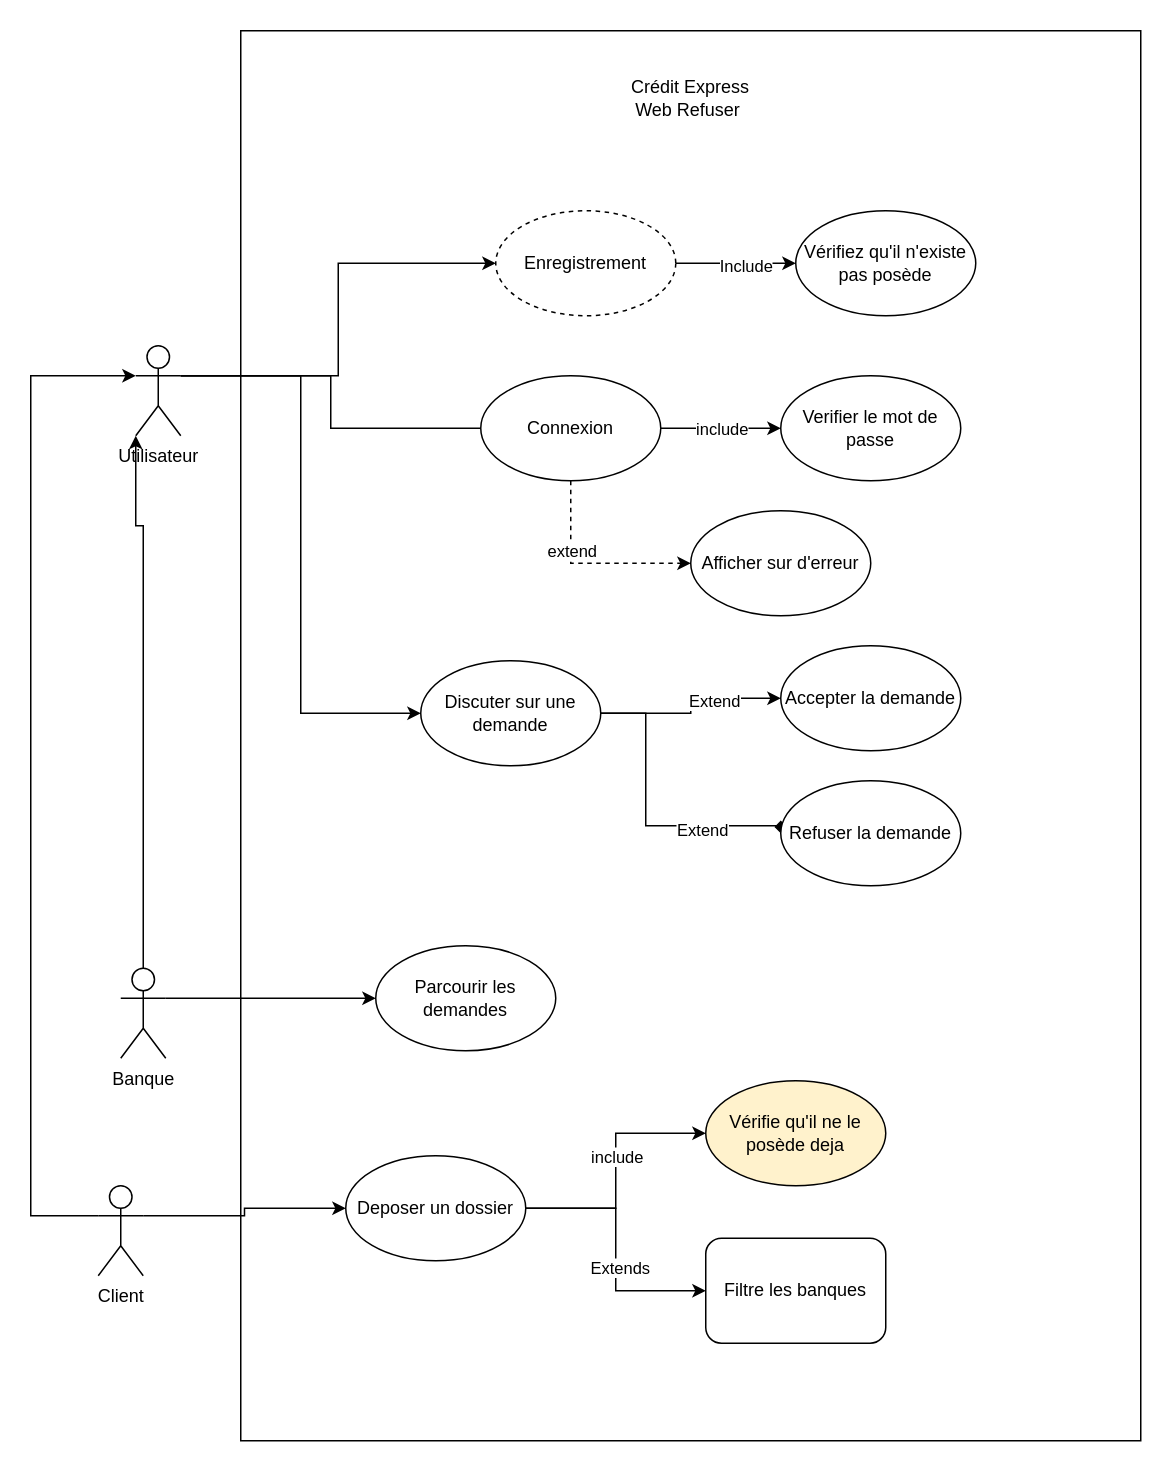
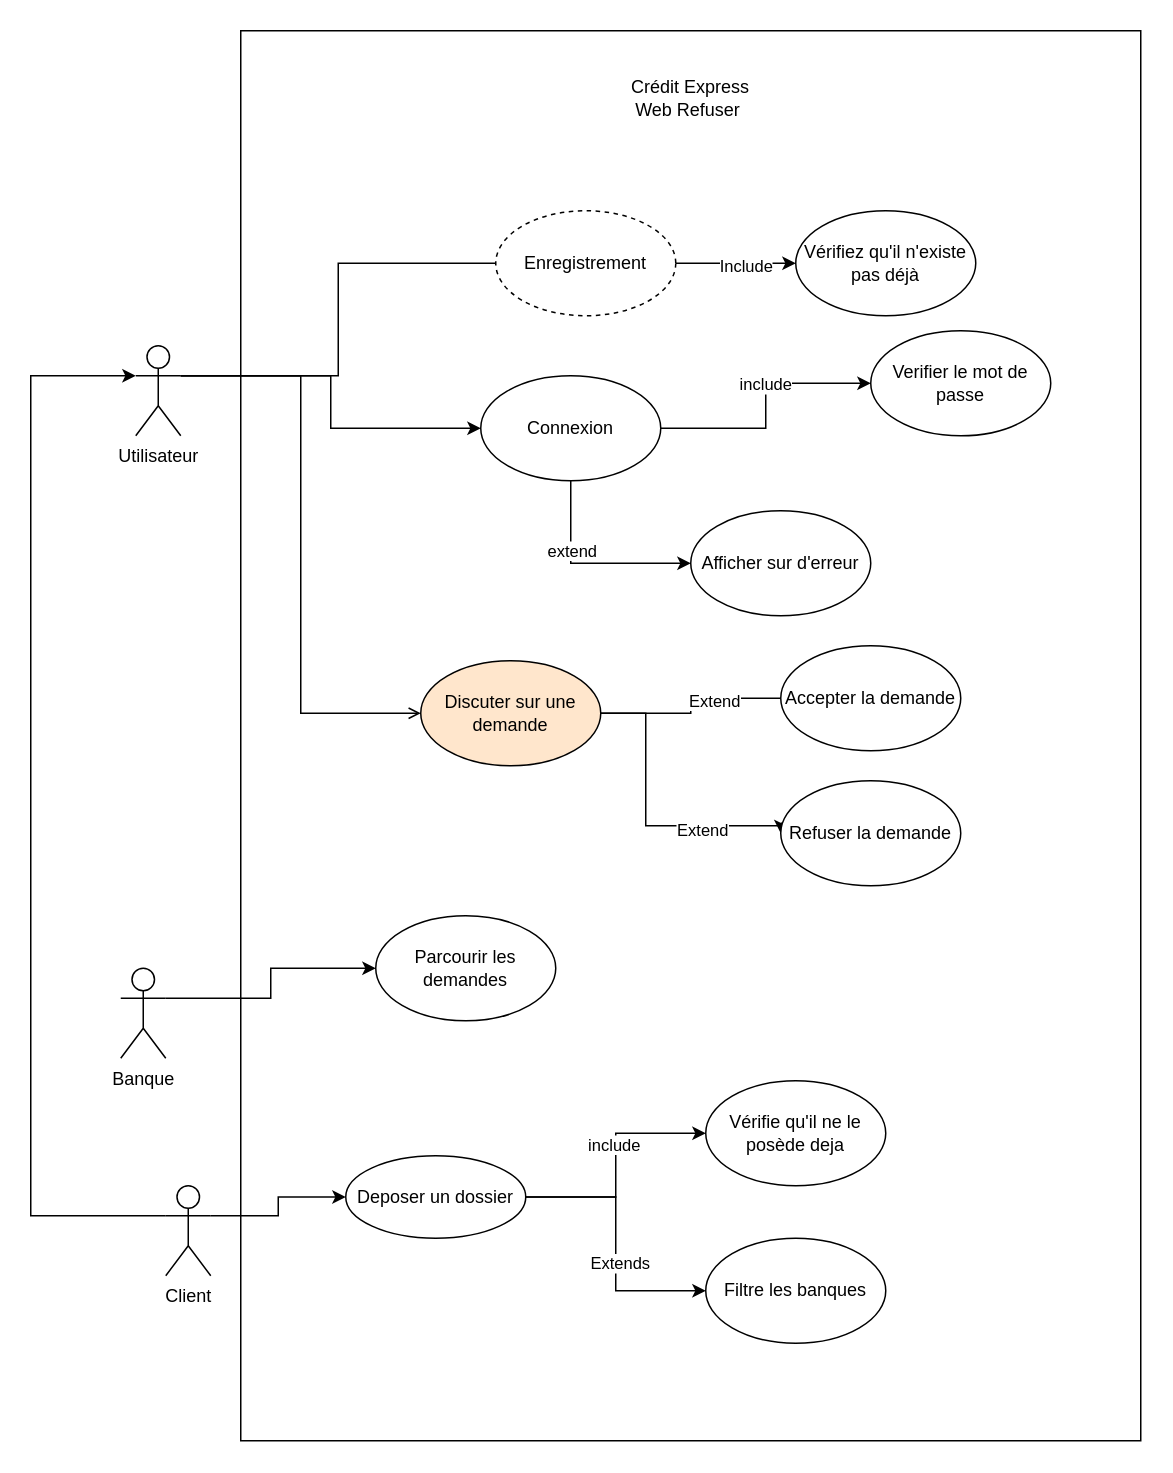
edge "Utilisateur" -> "Enregistrement": arrowhead classic -> none
node "Vérifiez qu'il n'existe pas posède": label "Vérifiez qu'il n'existe pas posède" -> "Vérifiez qu'il n'existe pas déjà"
edge "Utilisateur" -- "Connexion": arrowhead none -> classic
node "Verifier le mot de passe": moved (871, 428) -> (961, 383)
edge "Connexion" -> "Afficher sur d'erreur": style dashed -> solid
edge "Discuter sur une demande" -> "Accepter la demande": arrowhead classic -> none
edge "Banque" -> "Utilisateur": removed
edge "Utilisateur" -> "Discuter sur une demande": arrowhead classic -> open
node "Discuter sur une demande": fillcolor #ffffff -> #ffe6cc
edge "Discuter sur une demande" -> "Refuser la demande": arrowhead diamond -> classic
node "Parcourir les demandes": moved (466, 998) -> (466, 968)
node "Vérifie qu'il ne le posède deja": fillcolor #fff2cc -> #ffffff
node "Deposer un dossier": size 180x105 -> 180x83
node "Client": moved (121, 1231) -> (188, 1231)
node "Filtre les banques": shape rounded rectangle -> ellipse
